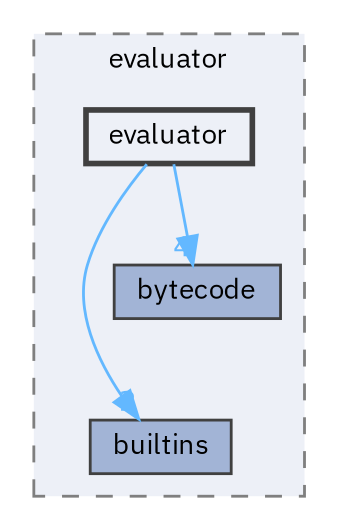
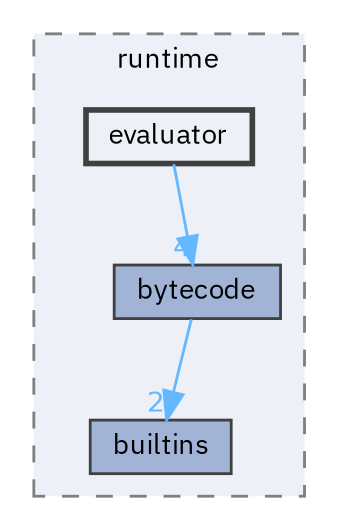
cluster "evaluator": label "evaluator" -> "runtime"
edge "evaluator" -> "builtins": now "bytecode" -> "builtins"
